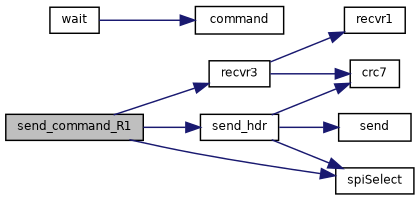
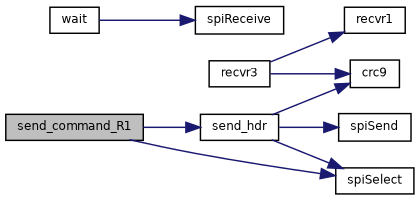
node "command": label "command" -> "spiReceive"
node "crc7": label "crc7" -> "crc9"
edge "send_command_R1" -> "recvr3": removed
node "send": label "send" -> "spiSend"
